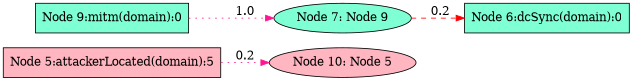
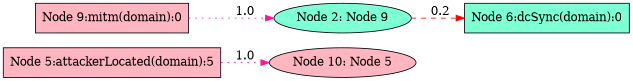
node "Node 9:mitm(domain):0": fillcolor aquamarine -> lightpink
node "Node 7: Node 9": label "Node 7: Node 9" -> "Node 2: Node 9"
edge "Node 5:attackerLocated(domain):5" -> "Node 10: Node 5": label "0.2" -> "1.0"
